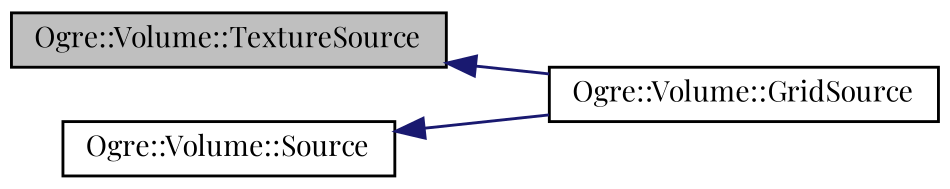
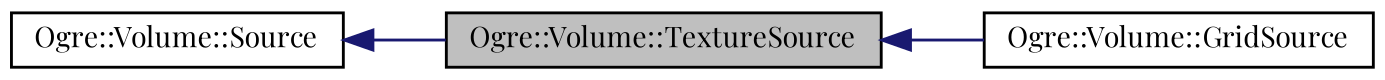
edge "Ogre::Volume::GridSource" -> "Ogre::Volume::Source": now "Ogre::Volume::TextureSource" -> "Ogre::Volume::Source"
